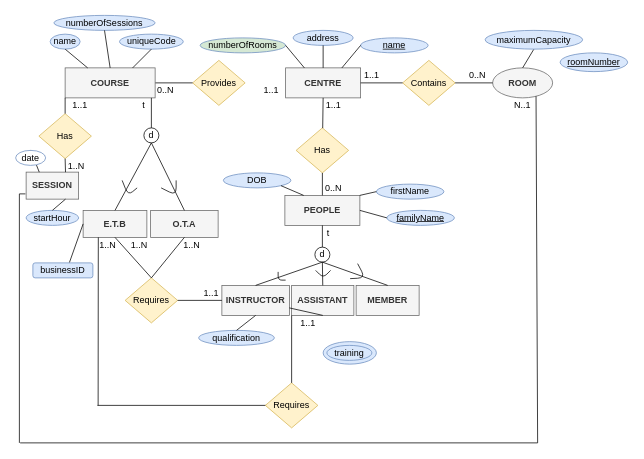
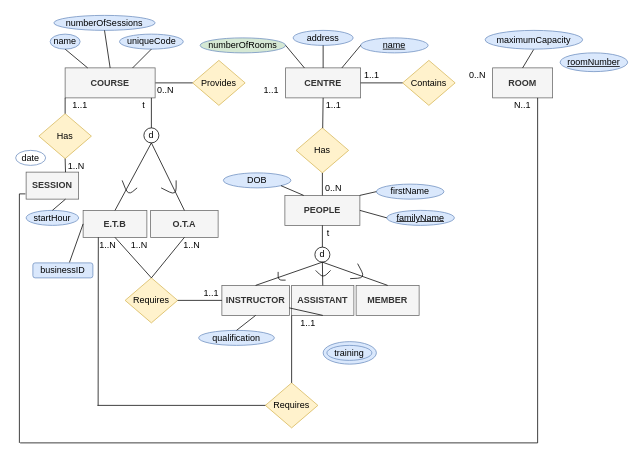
edge "Contains" -- "ROOM": removed
node "ROOM": shape ellipse -> rectangle
edge "date" -- "SESSION": removed
